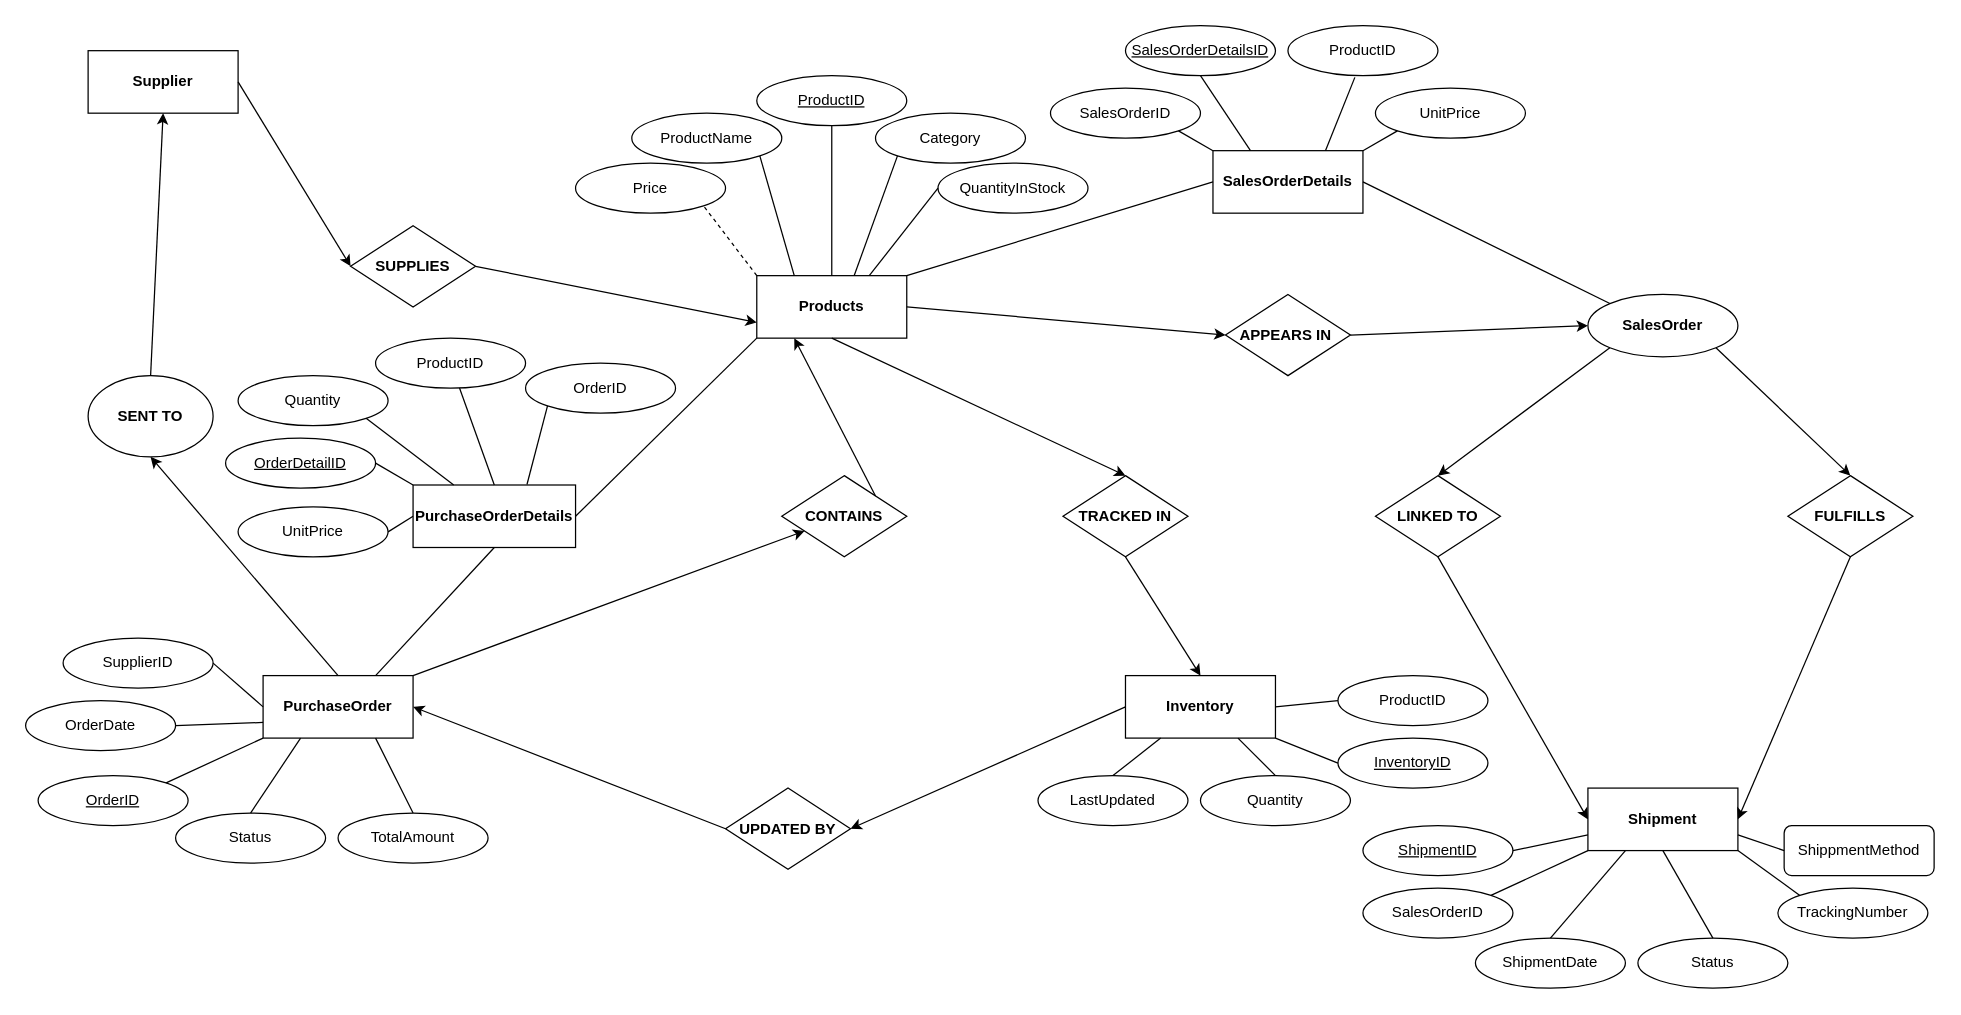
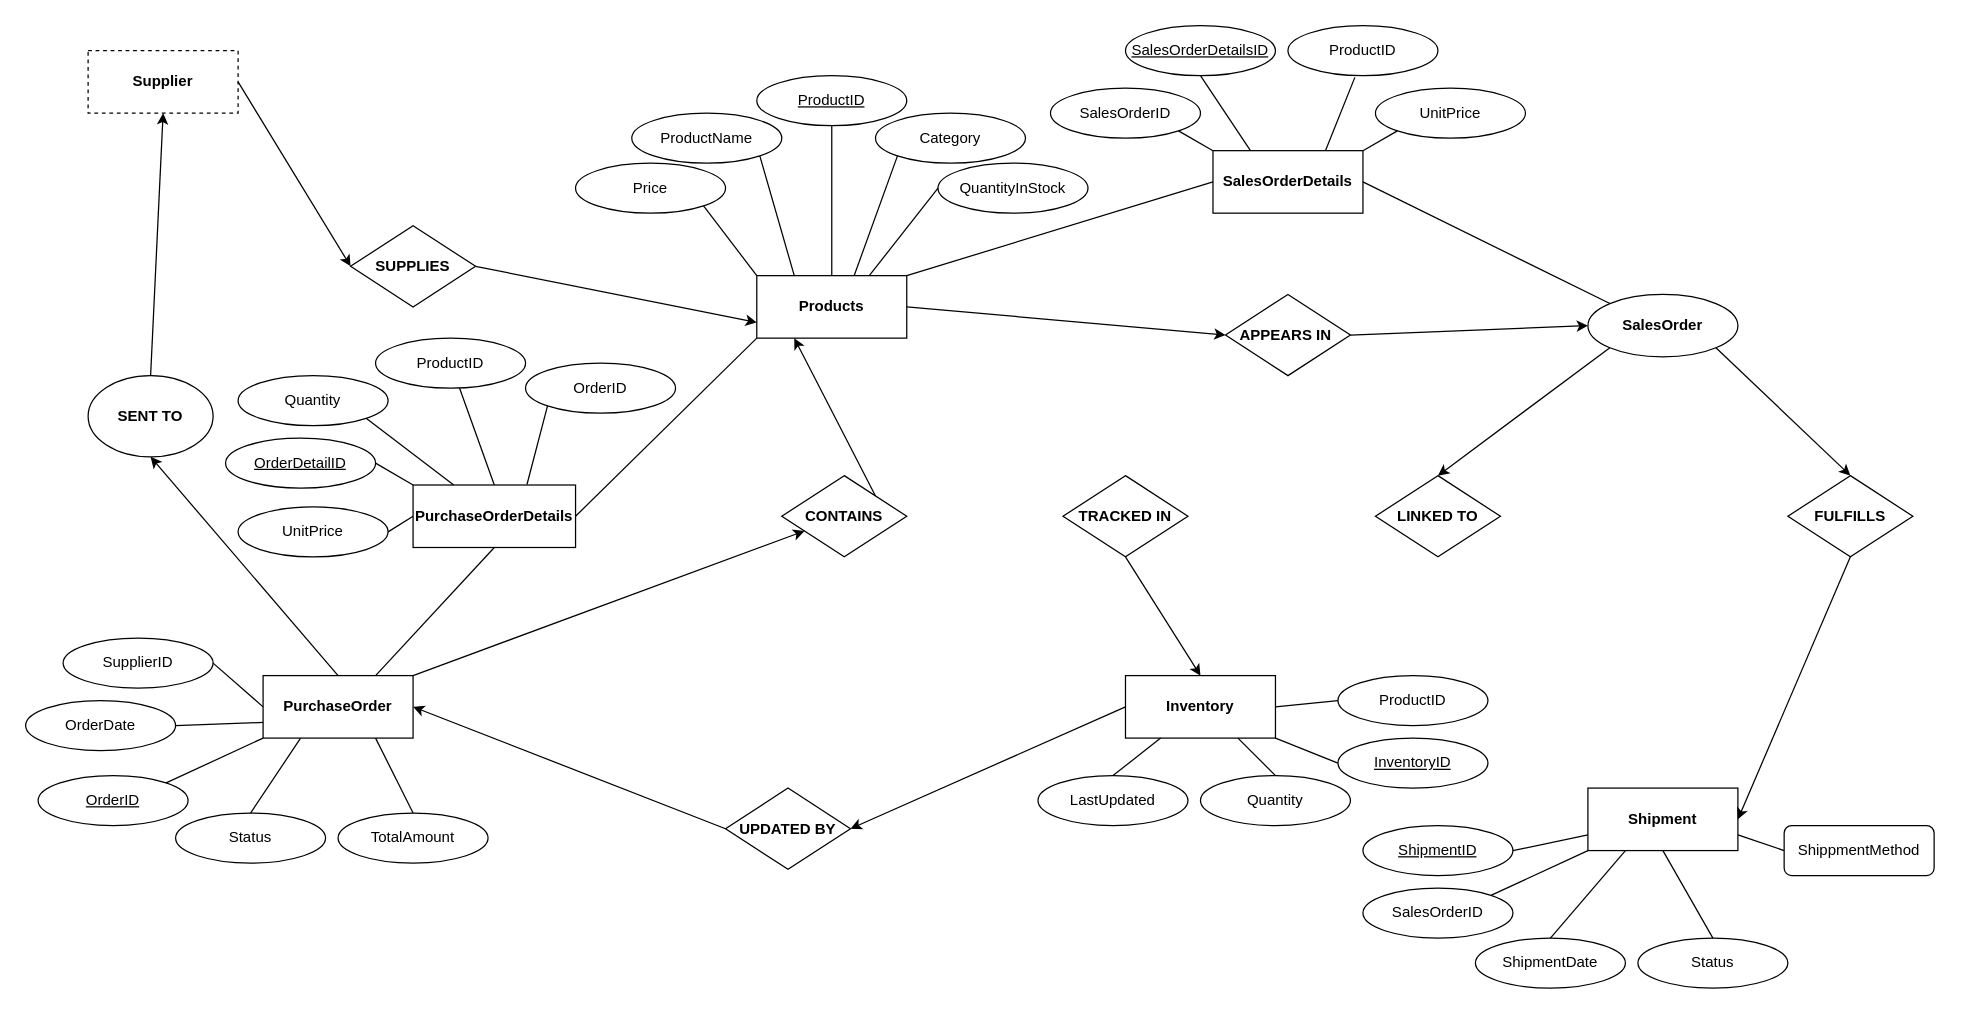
node "Supplier": style solid -> dashed
edge "Price" -- "Products": style dashed -> solid
edge "Products" -> "TRACKED IN": removed
edge "LINKED TO" -> "Shipment": removed
edge "Shipment" -- "TrackingNumber": removed
node "TrackingNumber": removed
